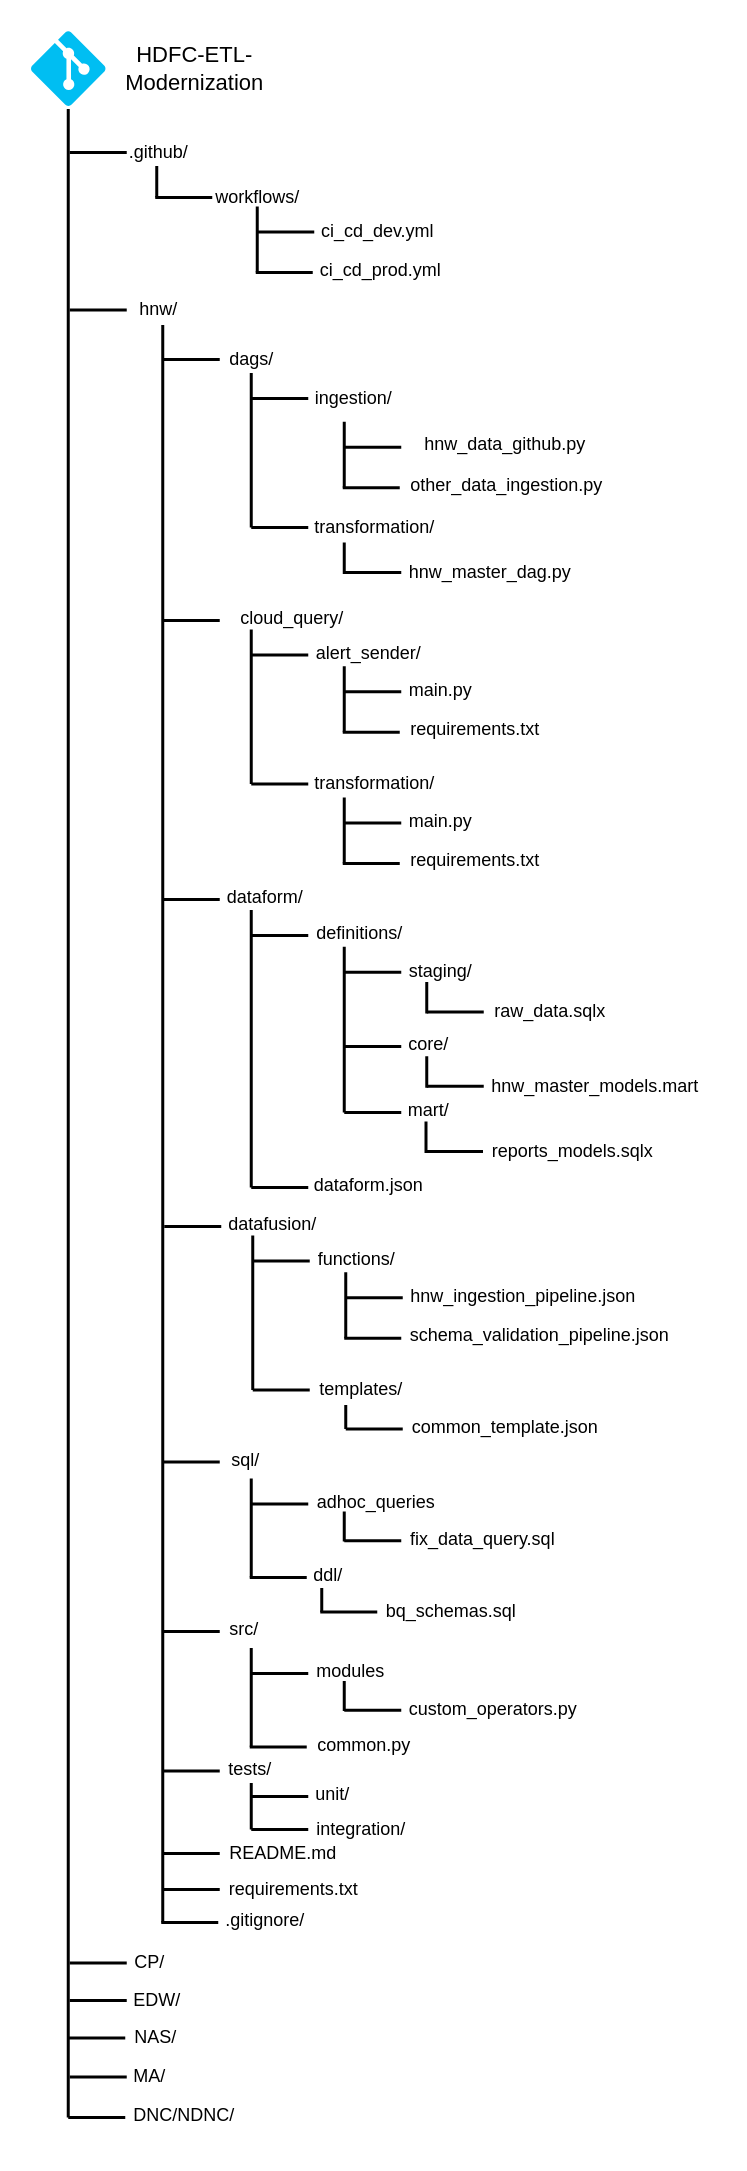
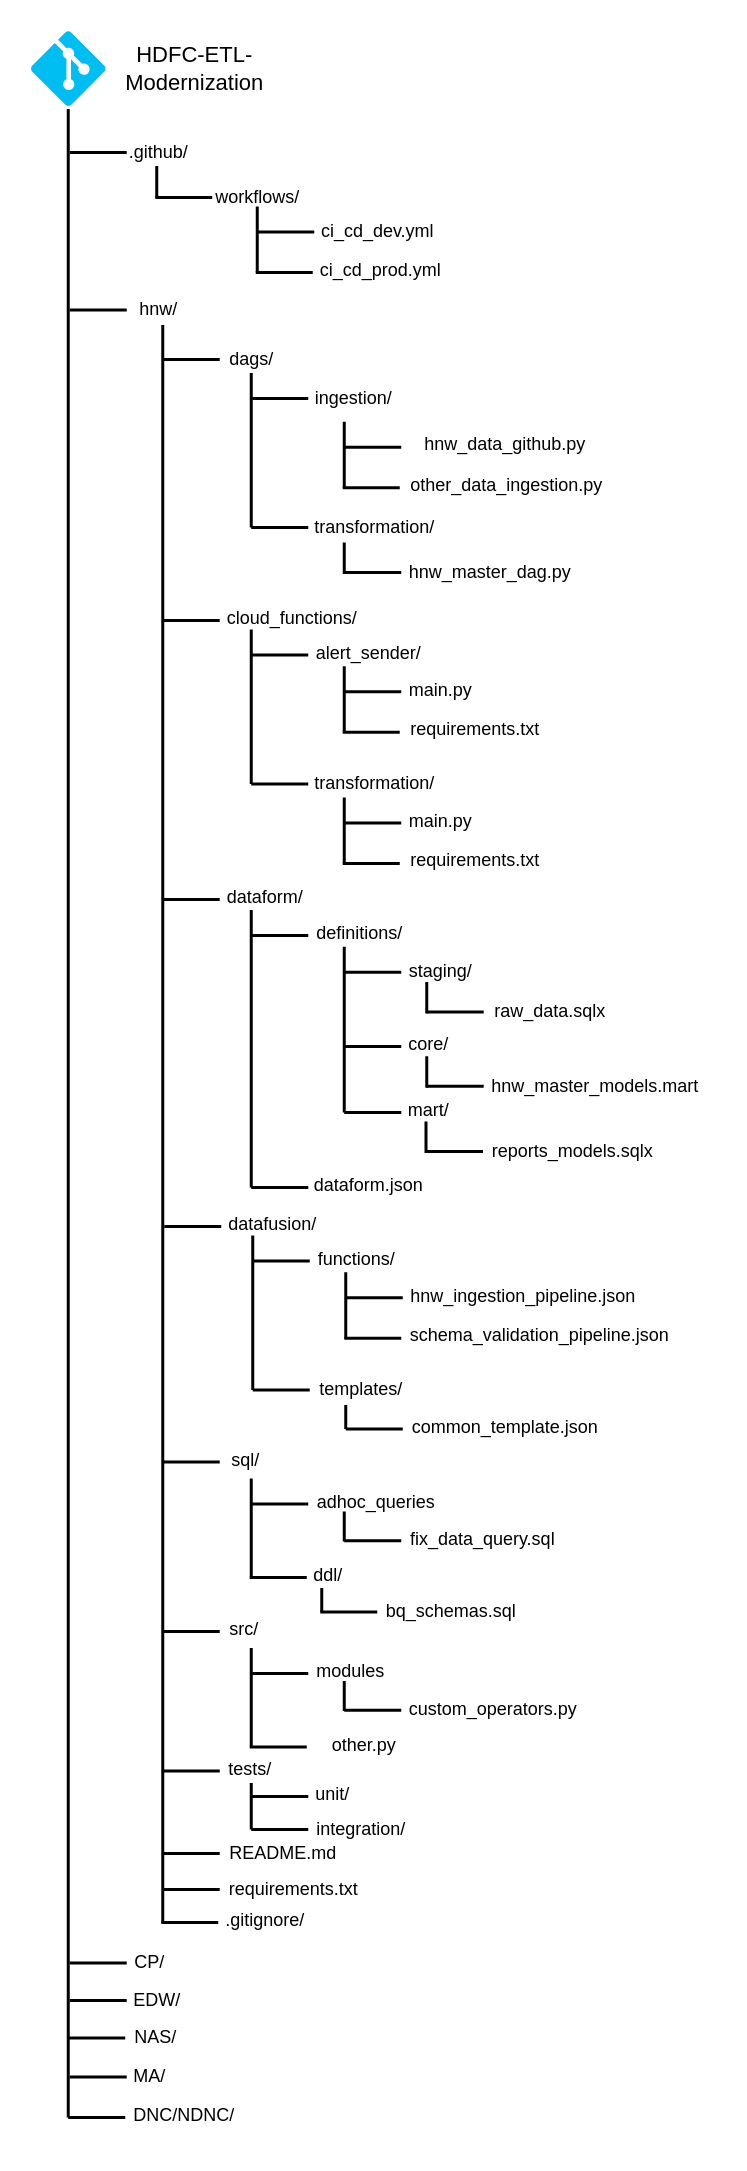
node "cloud_query/": label "cloud_query/" -> "cloud_functions/"
node "common.py": label "common.py" -> "other.py"
